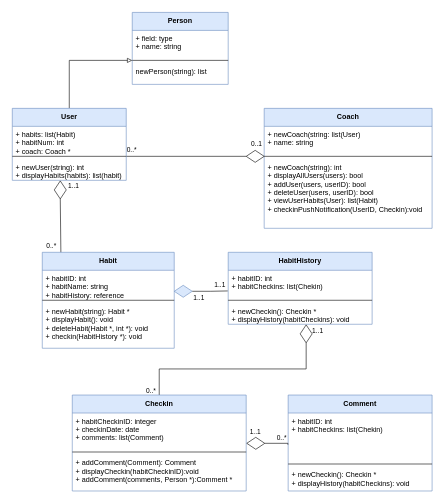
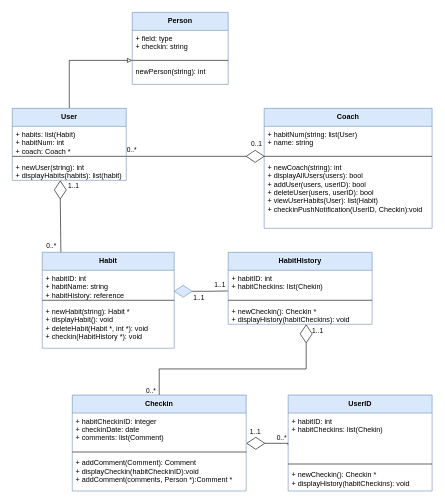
node "+ field: type + name: string": label "+ field: type + name: string" -> "+ field: type + checkin: string"
node "newPerson(string): list": label "newPerson(string): list" -> "newPerson(string): int"
node "+ newCoach(string: list(User) + name: string": label "+ newCoach(string: list(User) + name: string" -> "+ habitNum(string: list(User) + name: string"
node "Comment": label "Comment" -> "UserID"
